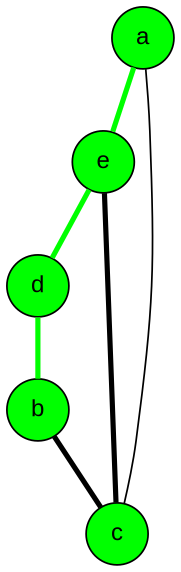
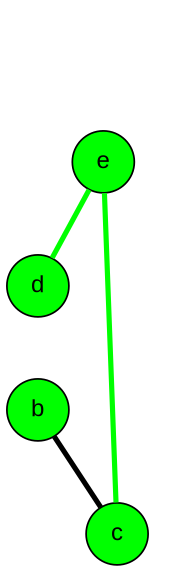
node "a": removed
edge "d" -- "b": removed
edge "e" -- "c": color black -> green
